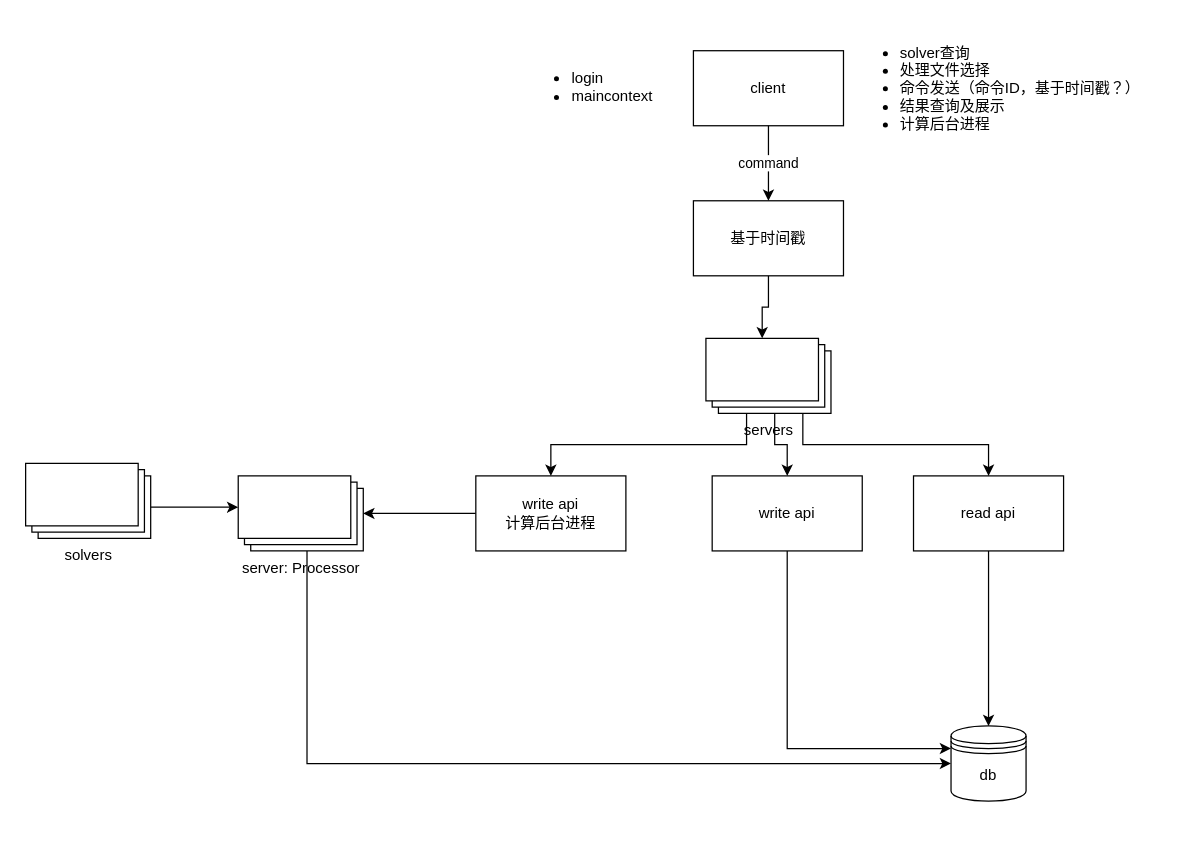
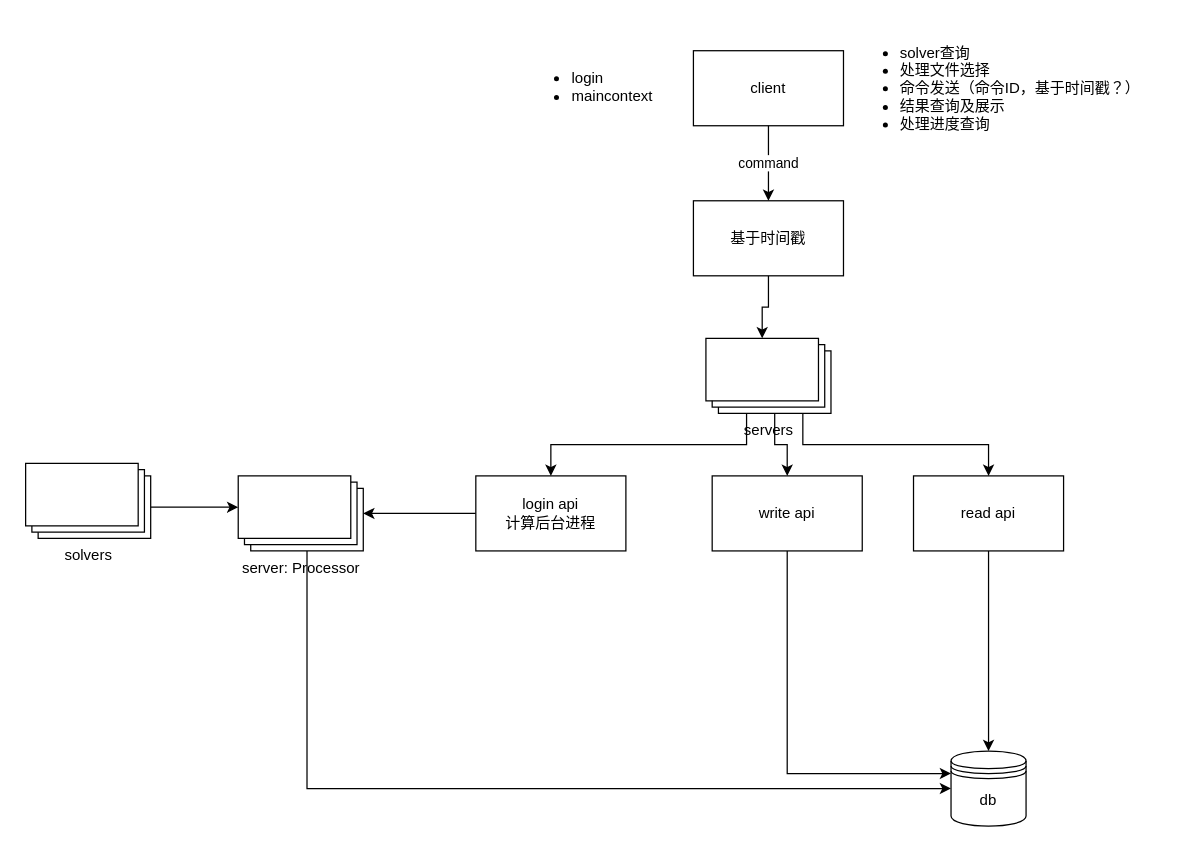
node "solver查询 处理文件选择 命令发送（命令ID，基于时间戳？） 结果查询及展示 计算后台进程": label "solver查询 处理文件选择 命令发送（命令ID，基于时间戳？） 结果查询及展示 计算后台进程" -> "solver查询 处理文件选择 命令发送（命令ID，基于时间戳？） 结果查询及展示 处理进度查询"
node "write api 计算后台进程": label "write api 计算后台进程" -> "login api 计算后台进程"
node "db": moved (988, 763) -> (988, 788)
